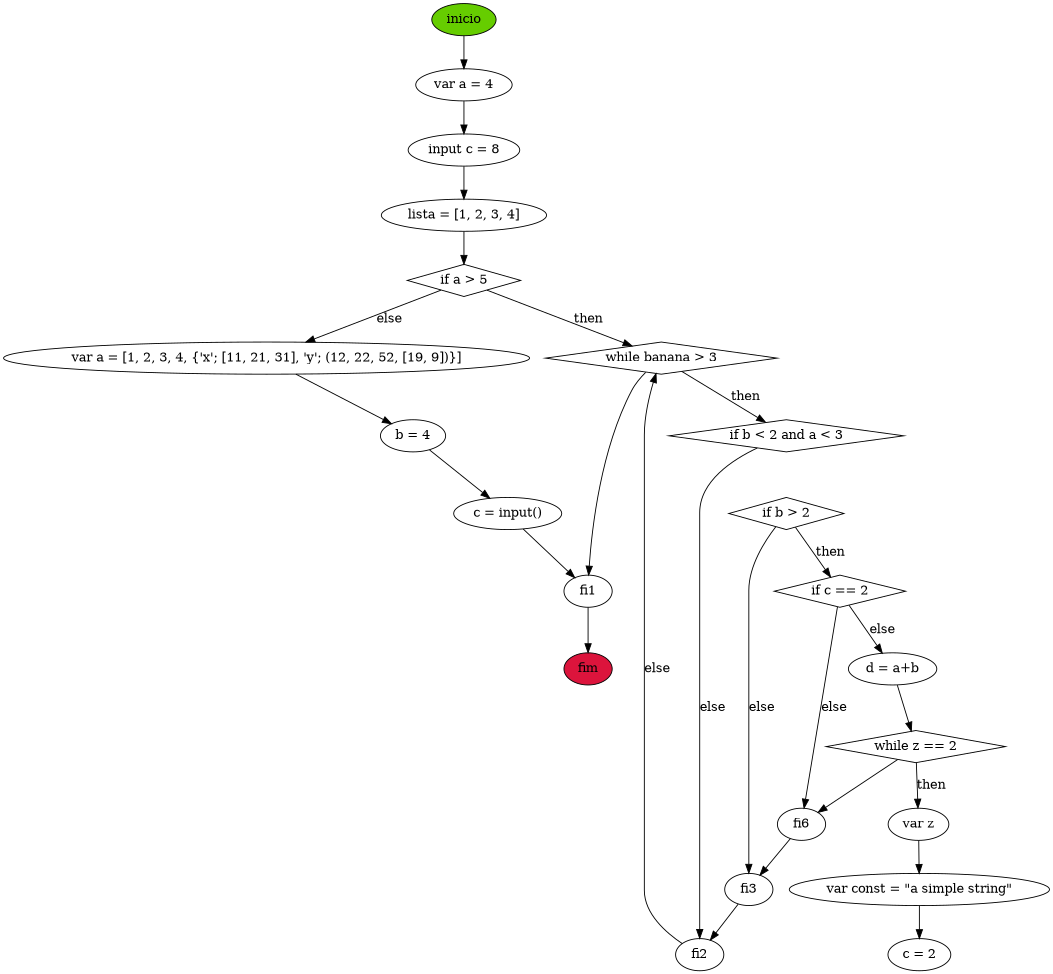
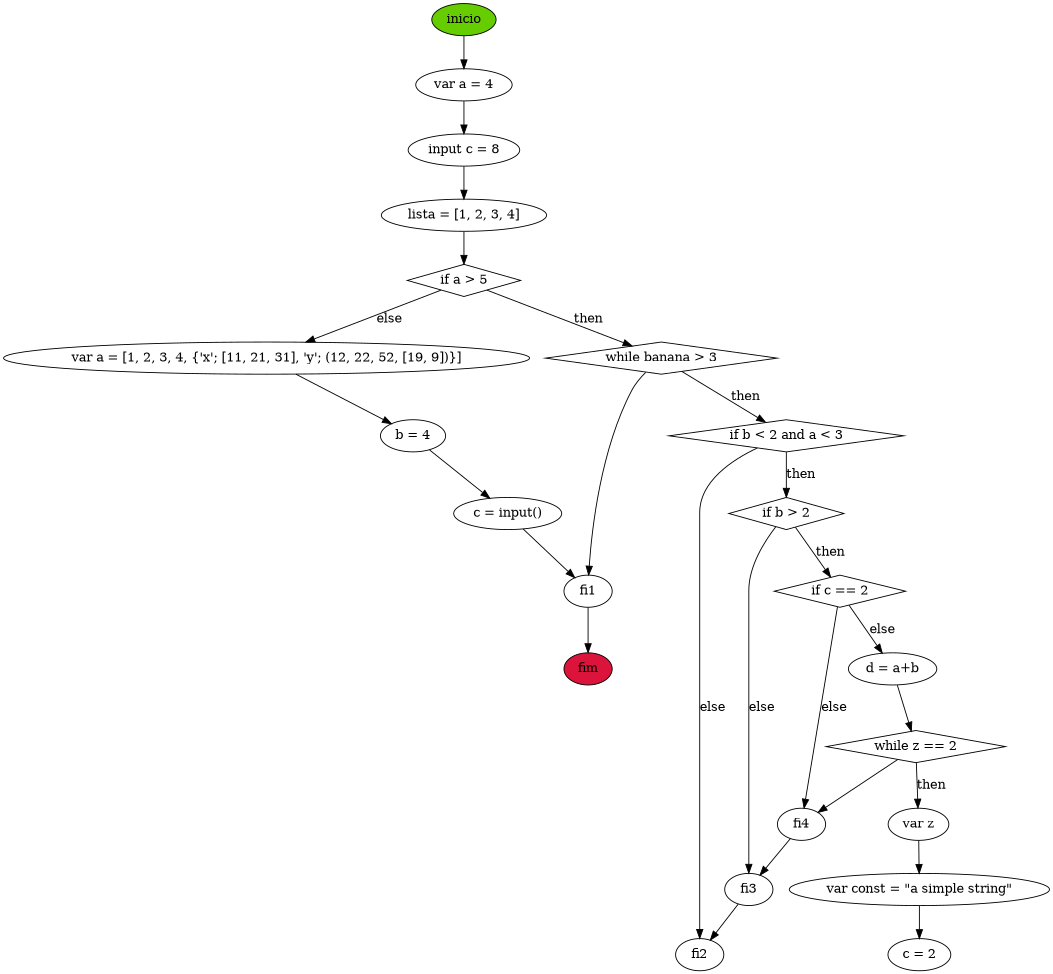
edge "if b < 2 and a < 3" -> "if b > 2": added, label "then"
edge "fi2" -> "while banana > 3": removed, label "else"
node "fi6": label "fi6" -> "fi4"
